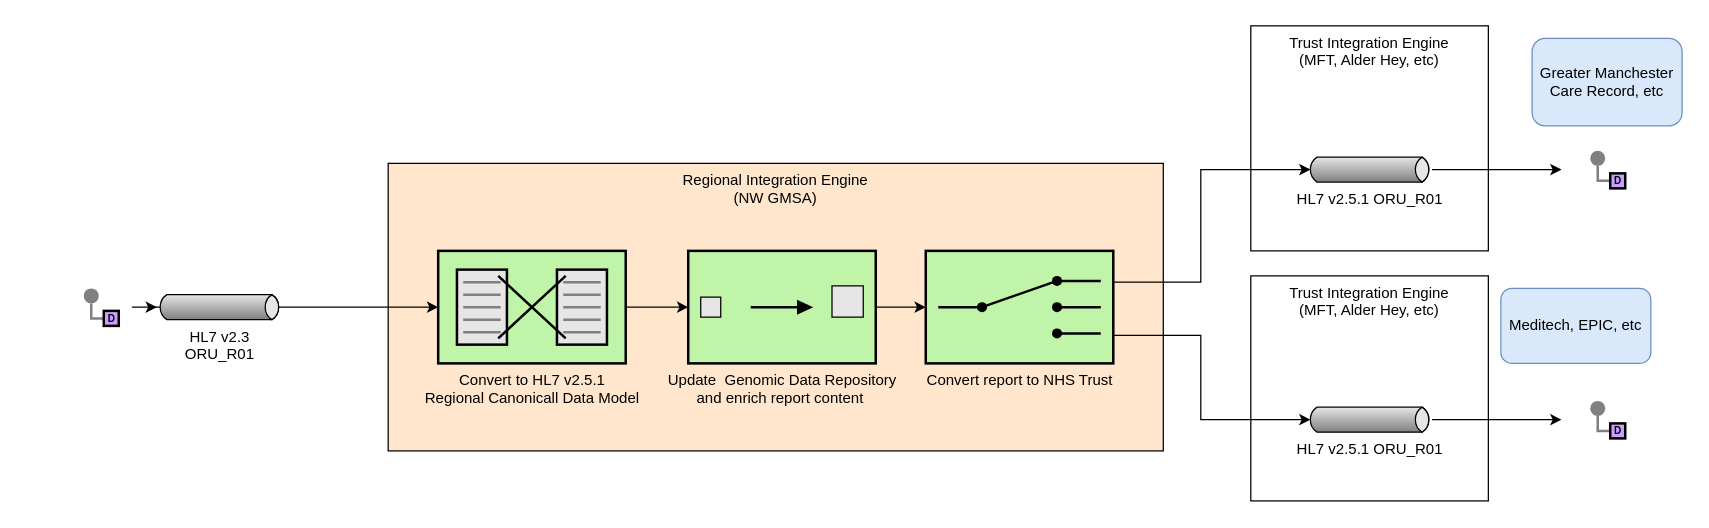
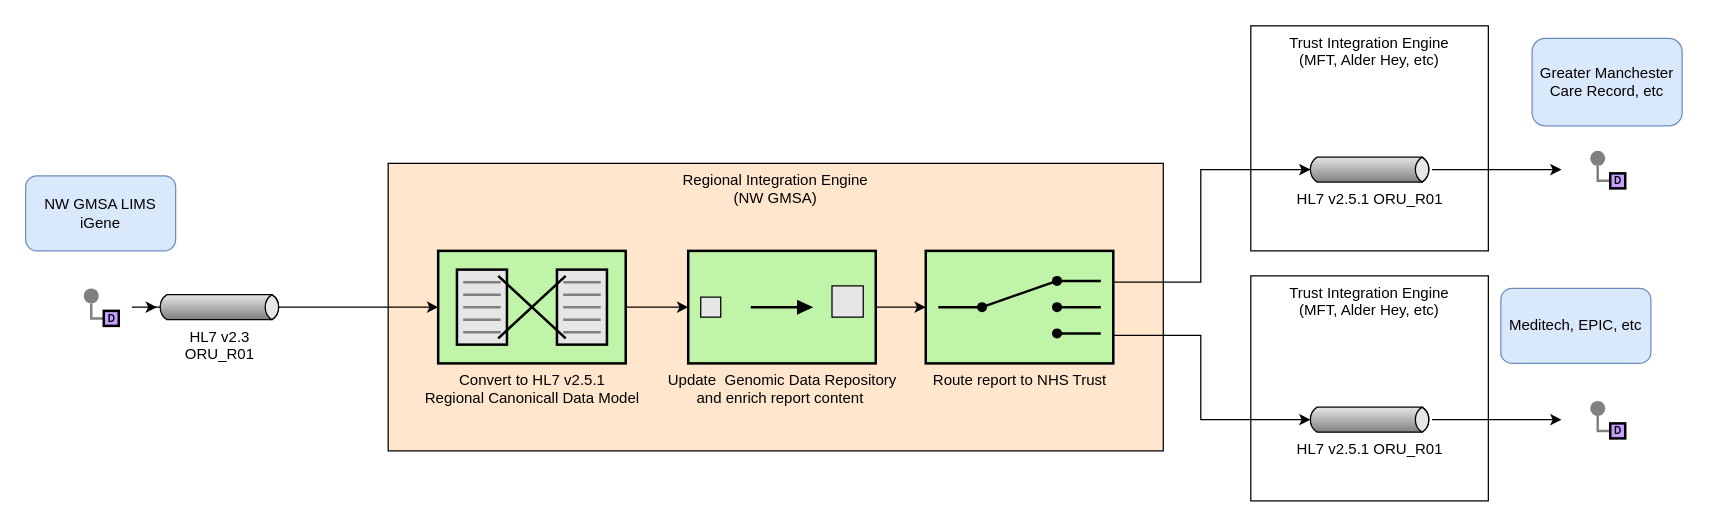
node "NW GMSA LIMS iGene": added
node "Convert report to NHS Trust": label "Convert report to NHS Trust" -> "Route report to NHS Trust"
